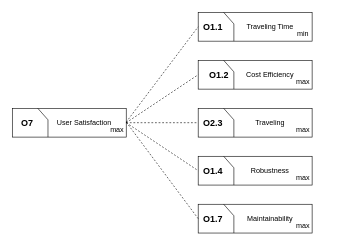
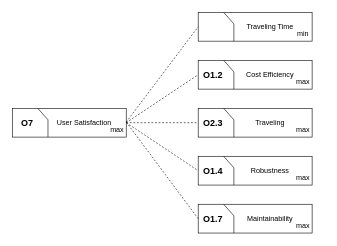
node "O1.1": removed
node "O1.2": moved (219, 75) -> (213, 75)
